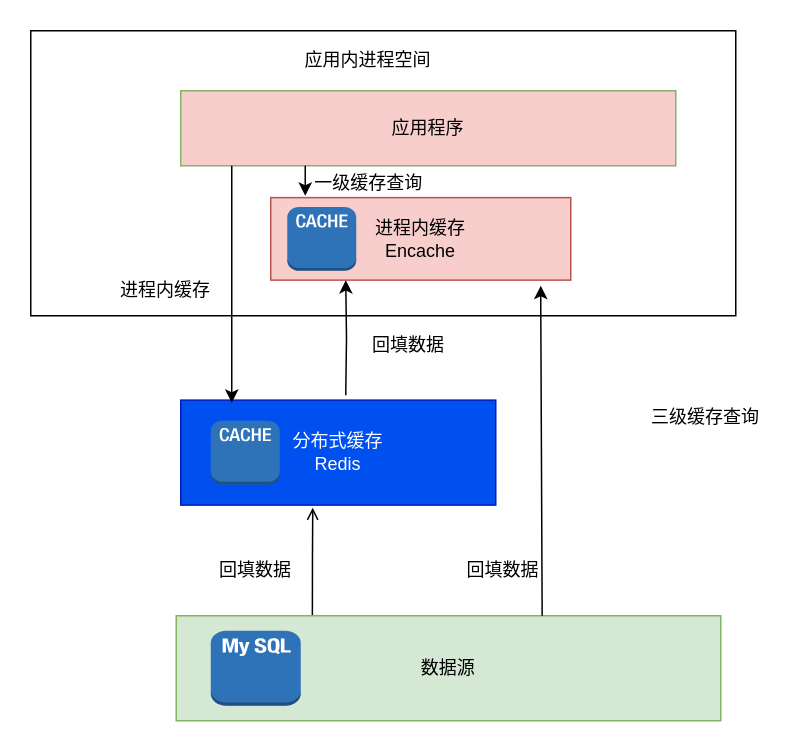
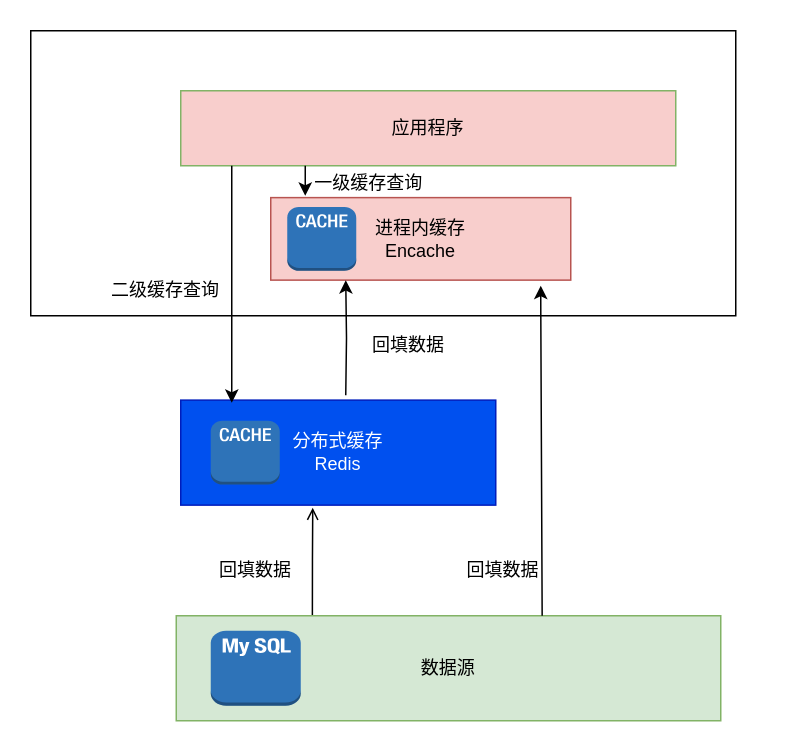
node "应用内进程空间": removed
node "进程内缓存": label "进程内缓存" -> "二级缓存查询"
node "三级缓存查询": removed
